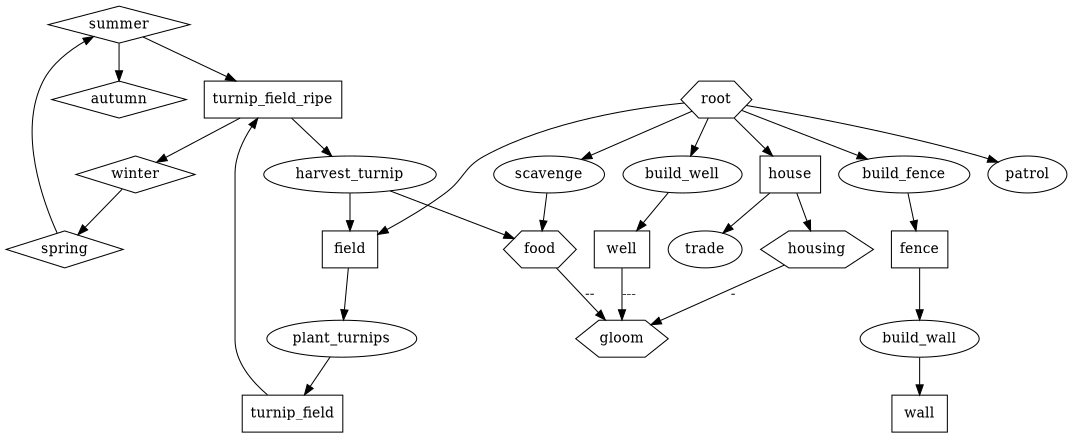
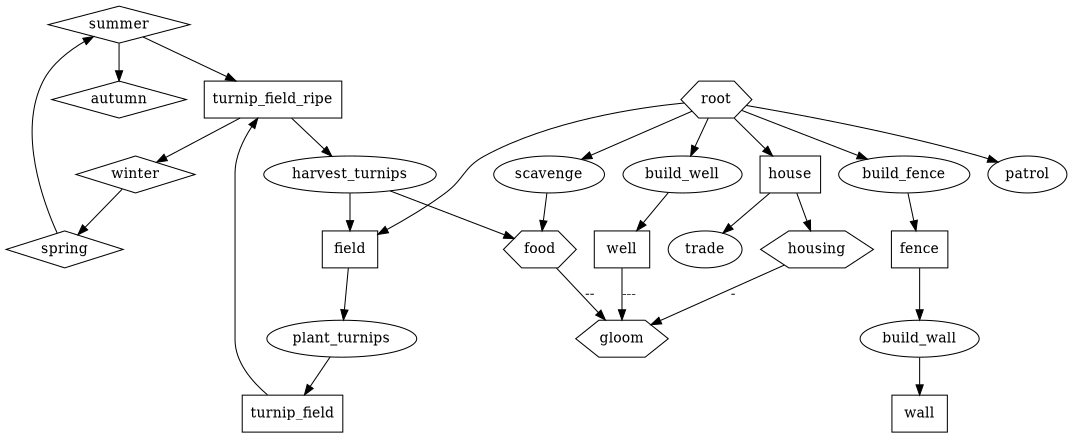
node "harvest_turnip": label "harvest_turnip" -> "harvest_turnips"
